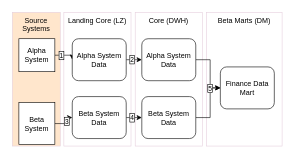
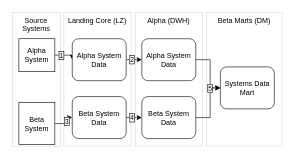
node "Core (DWH)": label "Core (DWH)" -> "Alpha (DWH)"
node "Source Systems": fillcolor #ffe6cc -> #ffffff
node "Finance Data Mart": label "Finance Data Mart" -> "Systems Data Mart"
